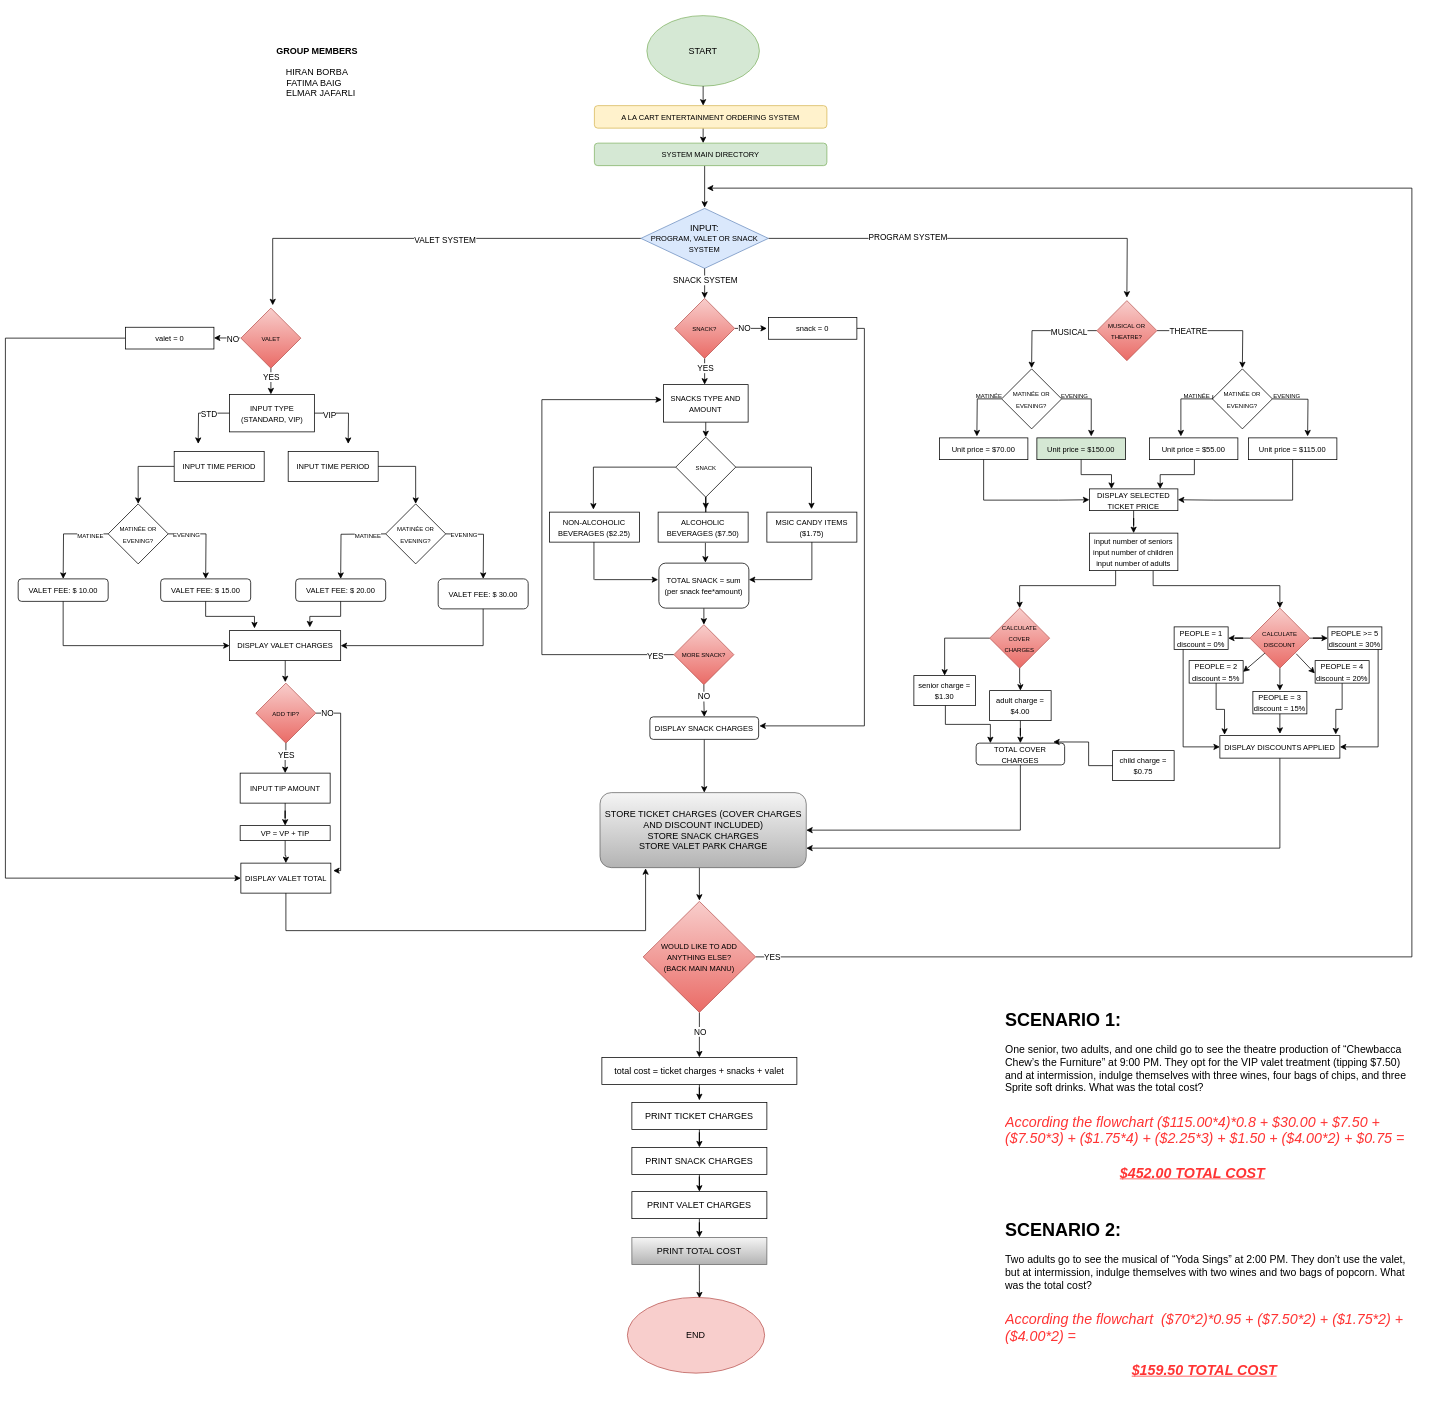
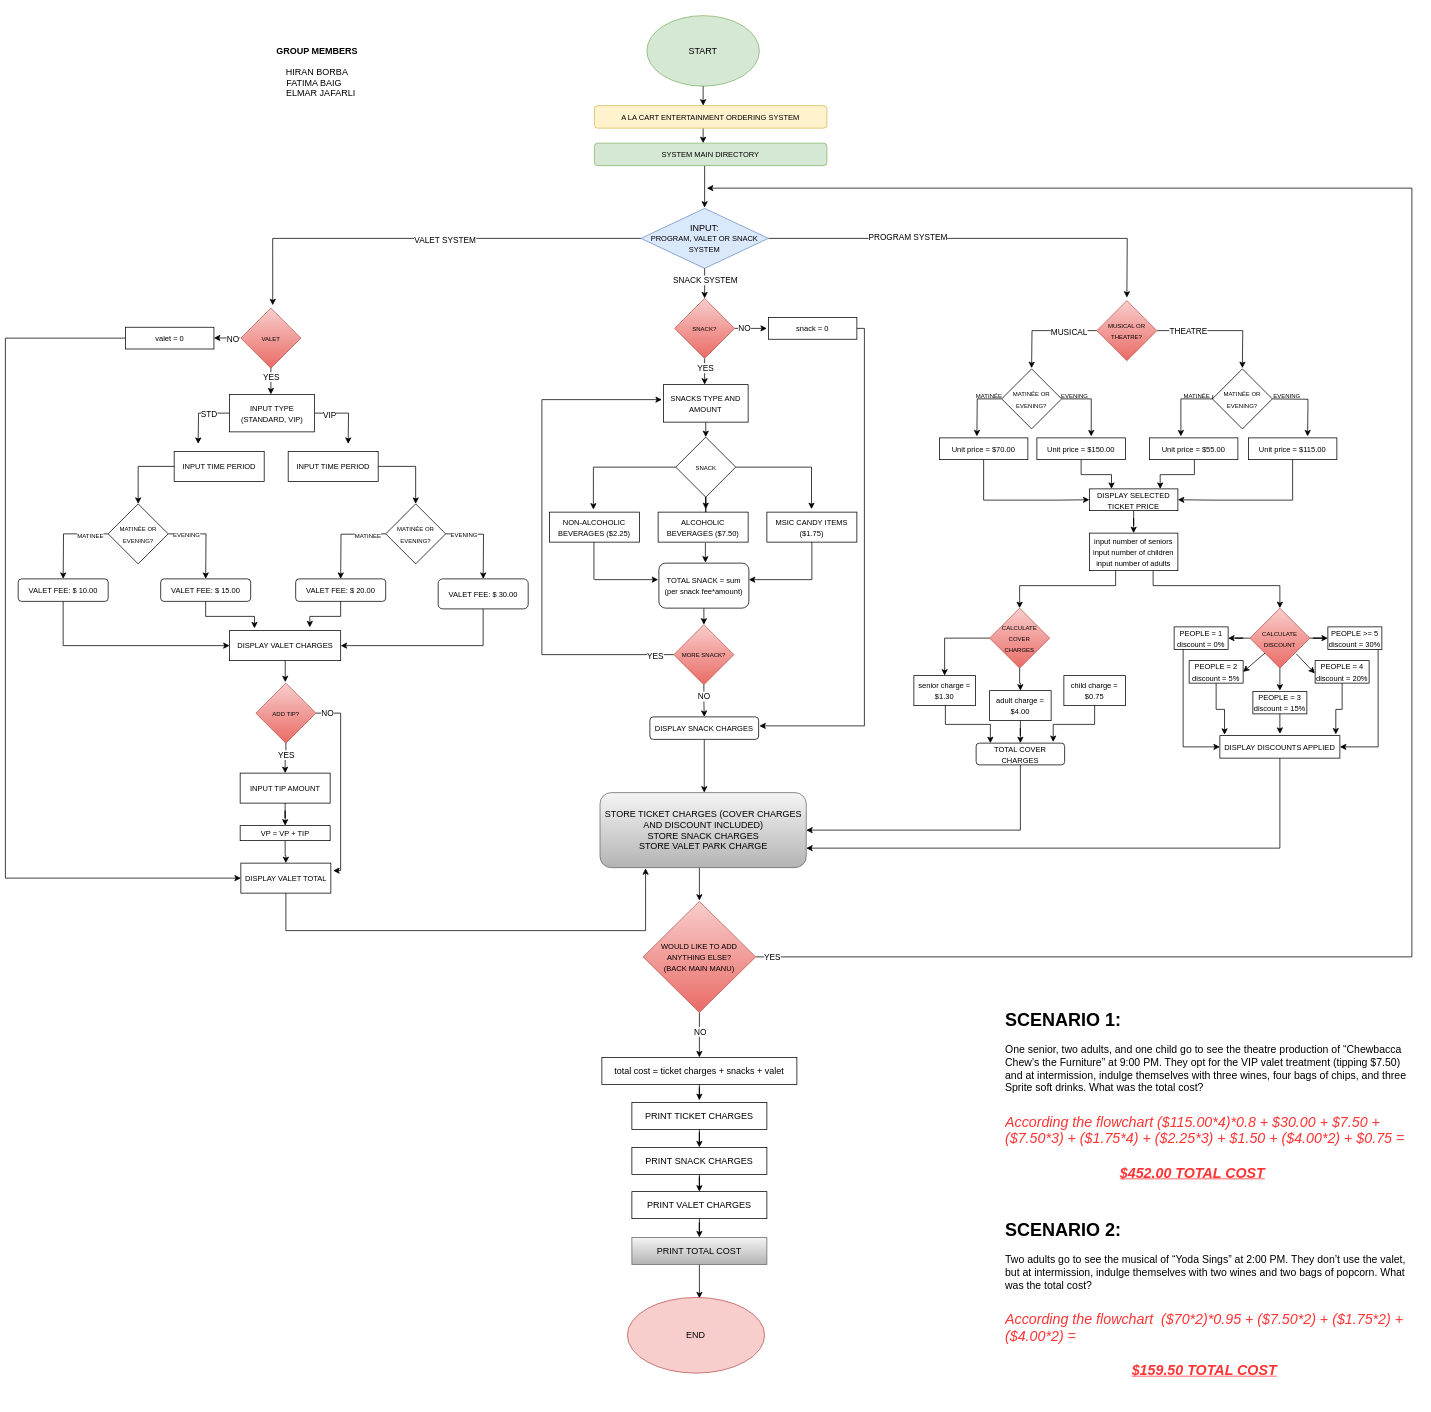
node "Unit price = $150.00": fillcolor #d5e8d4 -> #ffffff
node "child charge = $0.75": moved (1143, 765) -> (1095, 690)
